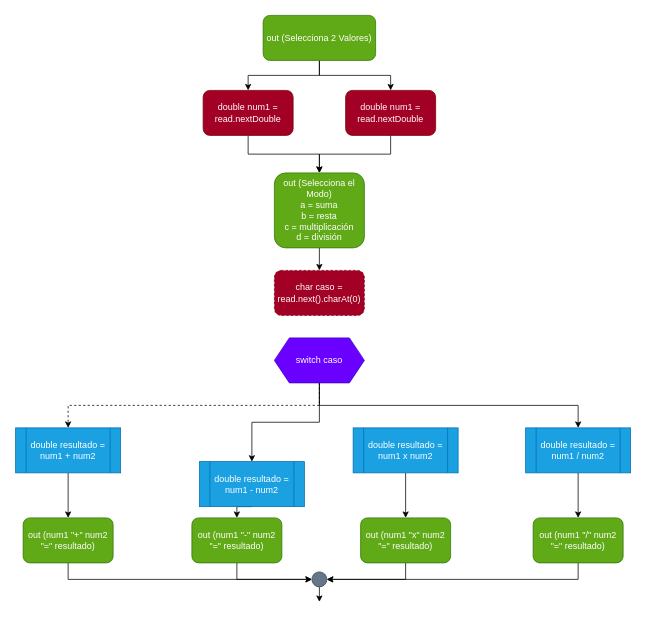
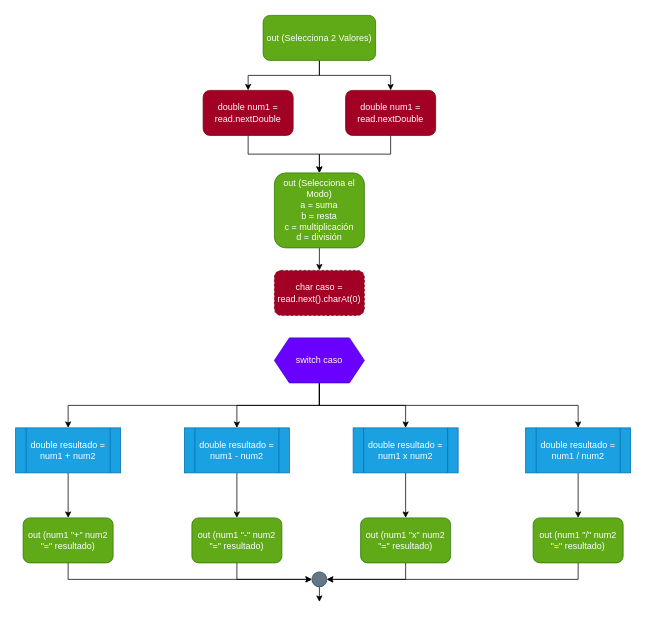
edge "switch caso" -> "double resultado = num1 + num2": style dashed -> solid
edge "switch caso" -> "double resultado = num1 x num2": added
node "double resultado = num1 - num2": moved (252, 484) -> (237, 450)
